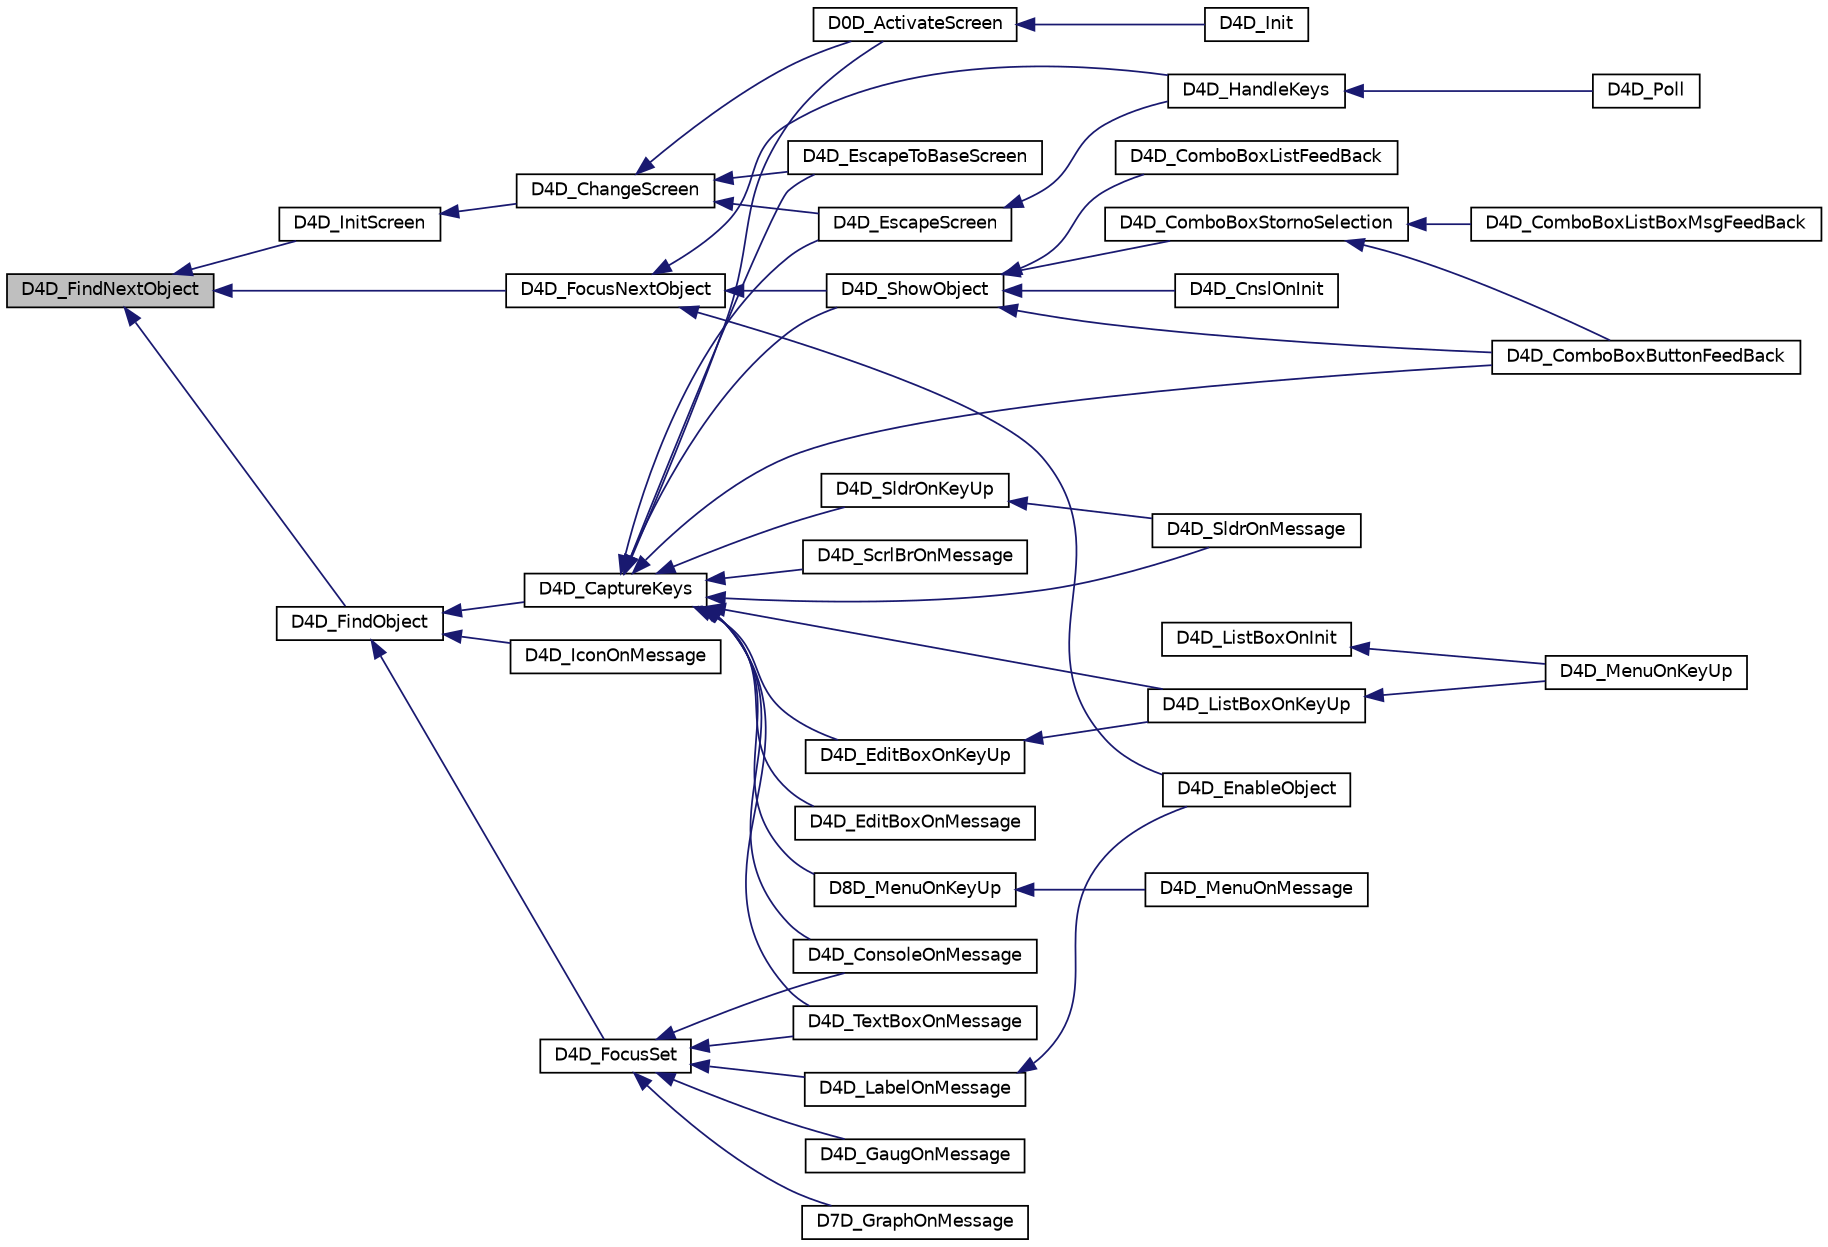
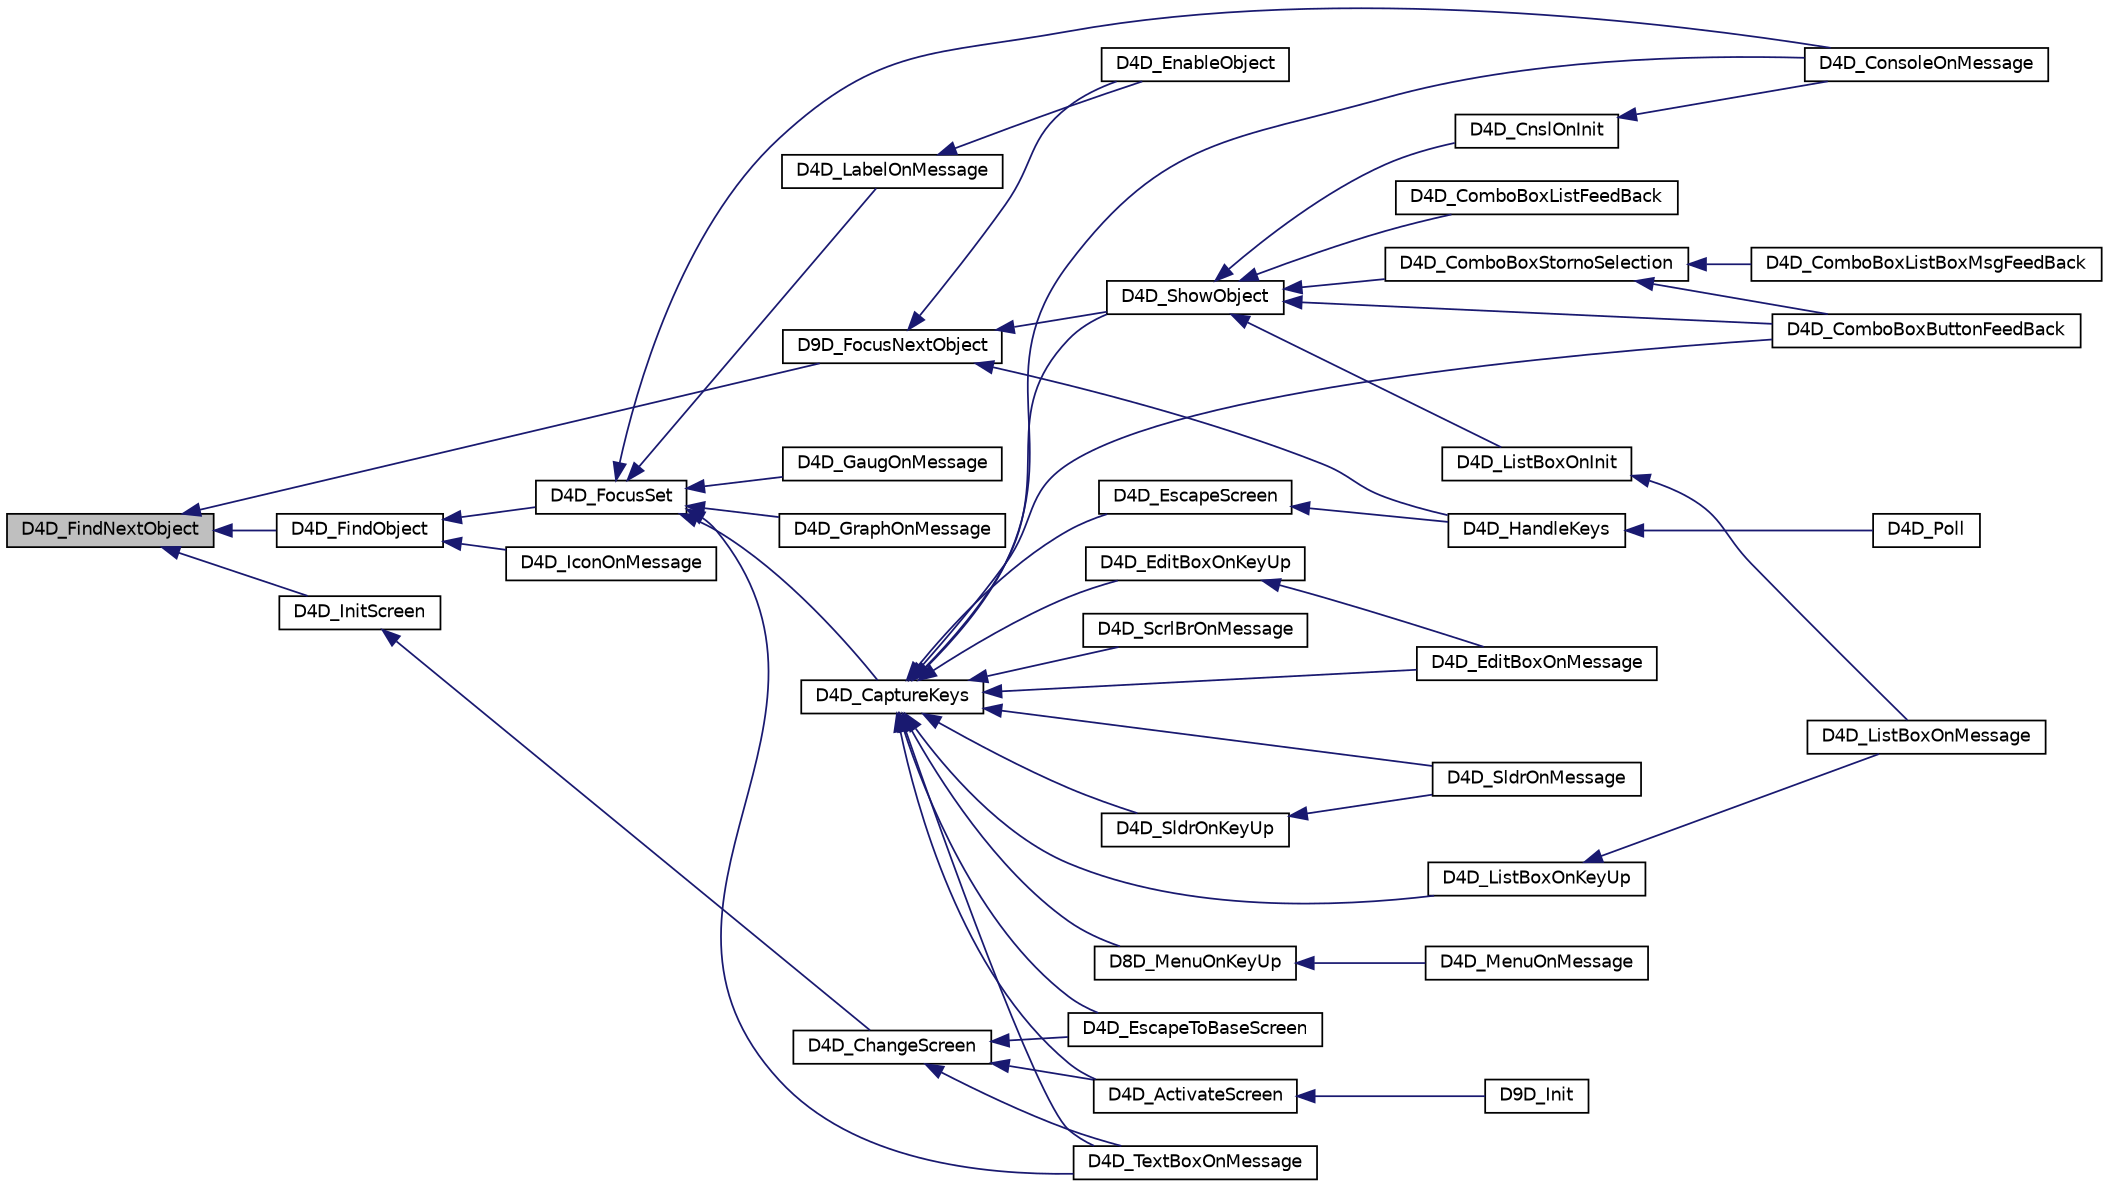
node "D0D_ActivateScreen": label "D0D_ActivateScreen" -> "D4D_ActivateScreen"
node "D4D_Init": label "D4D_Init" -> "D9D_Init"
edge "D4D_ConsoleOnMessage" -> "D4D_CnslOnInit": added
edge "D4D_EscapeScreen" -> "D4D_ChangeScreen": now "D4D_TextBoxOnMessage" -> "D4D_ChangeScreen"
node "D4D_FocusNextObject": label "D4D_FocusNextObject" -> "D9D_FocusNextObject"
edge "D4D_ListBoxOnInit" -> "D4D_ShowObject": added
edge "D4D_CaptureKeys" -> "D4D_FindObject": now "D4D_CaptureKeys" -> "D4D_FocusSet"
node "D4D_MenuOnKeyUp": label "D4D_MenuOnKeyUp" -> "D4D_ListBoxOnMessage"
edge "D4D_ListBoxOnKeyUp" -> "D4D_EditBoxOnKeyUp": now "D4D_EditBoxOnMessage" -> "D4D_EditBoxOnKeyUp"
node "D7D_GraphOnMessage": label "D7D_GraphOnMessage" -> "D4D_GraphOnMessage"
